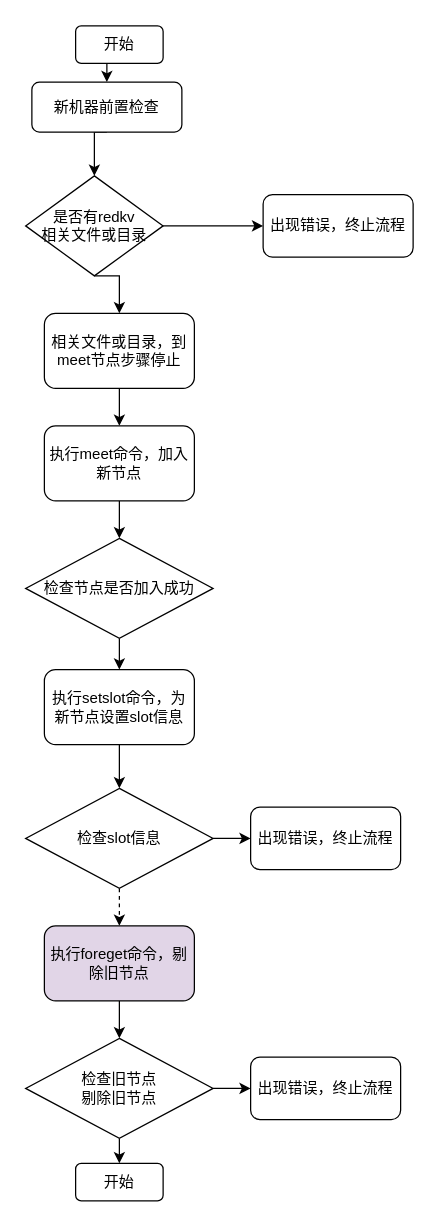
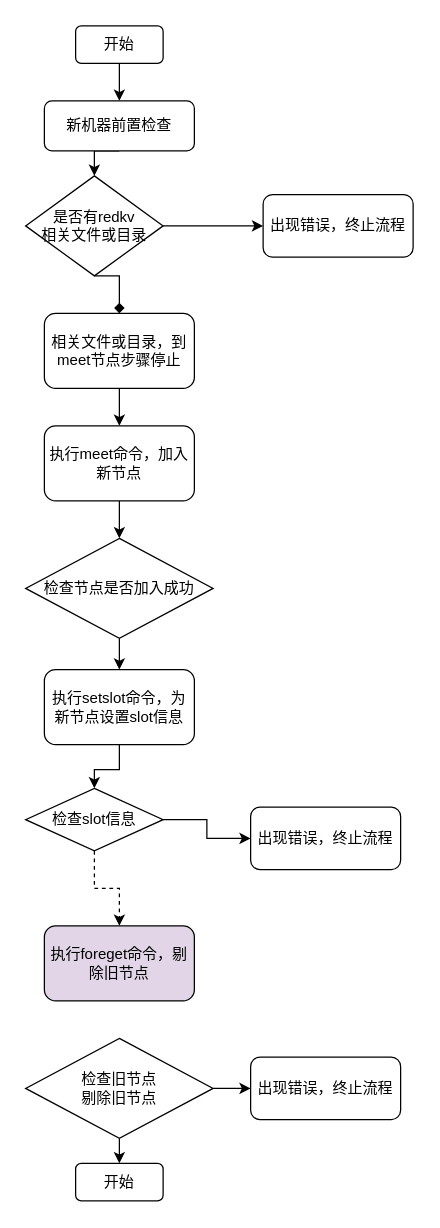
node "新机器前置检查": moved (107, 107) -> (119, 126)
edge "是否有redkv 相关文件或目录" -> "相关文件或目录，到meet节点步骤停止": arrowhead classic -> diamond
node "检查slot信息": size 188x100 -> 138x63
edge "执行foreget命令，剔除旧节点" -> "检查旧节点 剔除旧节点": removed
